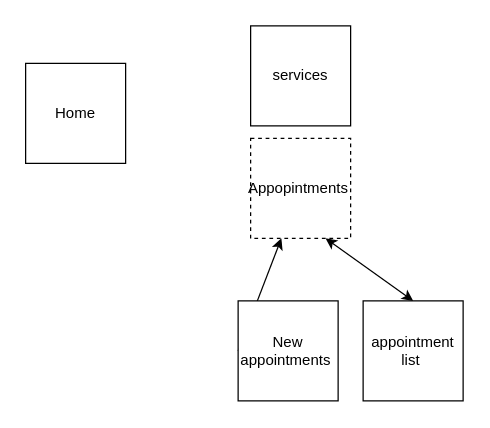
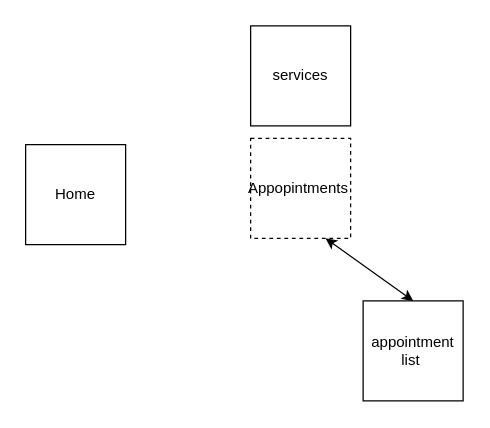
node "Home": moved (76, 113) -> (76, 194)
edge "New appointments" -> "Appopintments": removed
node "New appointments": removed
